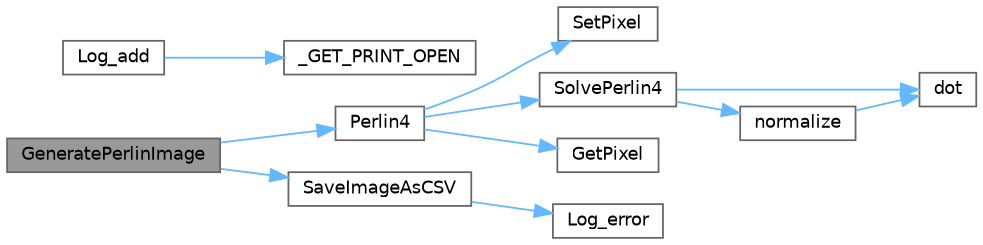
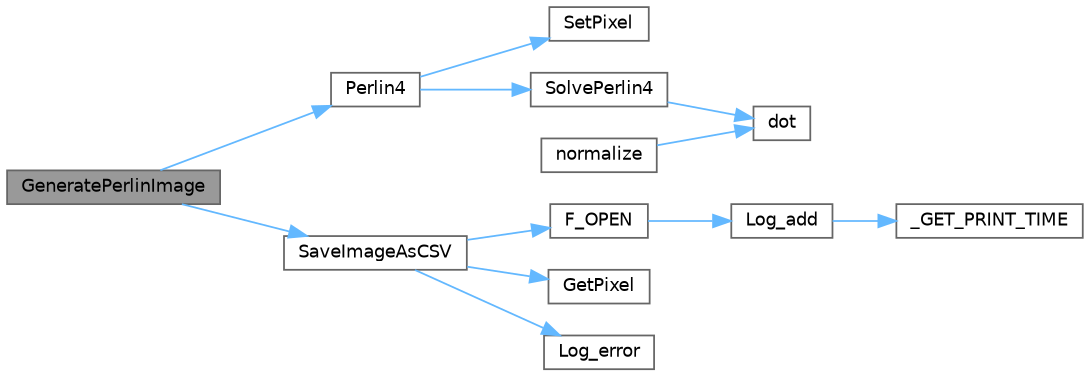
node "_GET_PRINT_OPEN": label "_GET_PRINT_OPEN" -> "_GET_PRINT_TIME"
edge "SolvePerlin4" -> "normalize": removed
edge "Perlin4" -> "GetPixel": now "SaveImageAsCSV" -> "GetPixel"
node "F_OPEN": added
